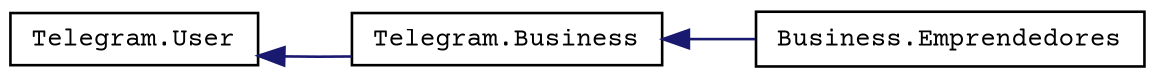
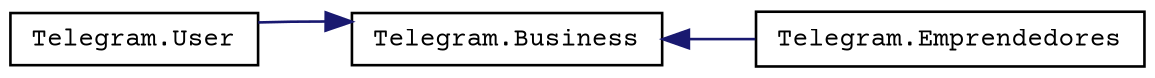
node "Business.Emprendedores": label "Business.Emprendedores" -> "Telegram.Emprendedores"
edge "Telegram.Business" -> "Telegram.User": reversed
